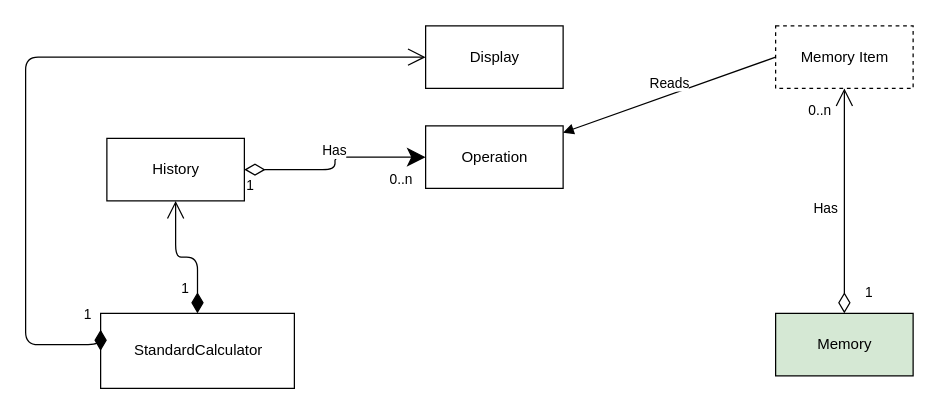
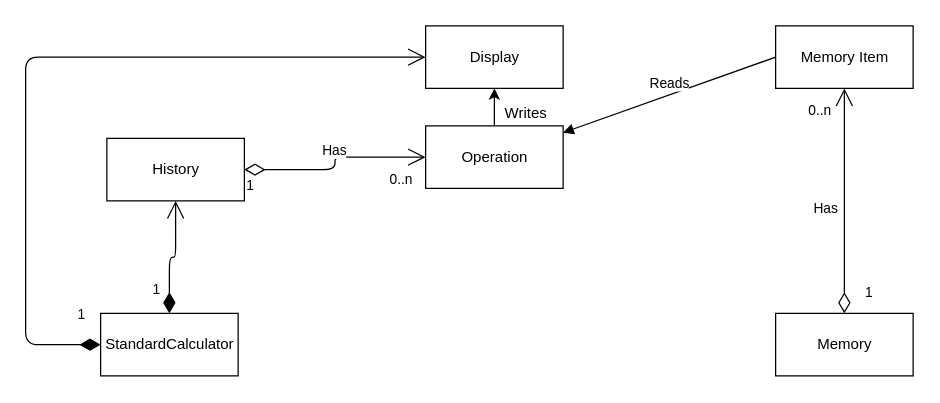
node "Memory Item": style dashed -> solid
edge "Operation" -> "Display": added
node "Writes": added
edge "Operation" -- "History": arrowhead classic -> open
node "Memory": fillcolor #d5e8d4 -> #ffffff
node "StandardCalculator": size 194x75 -> 138x63
